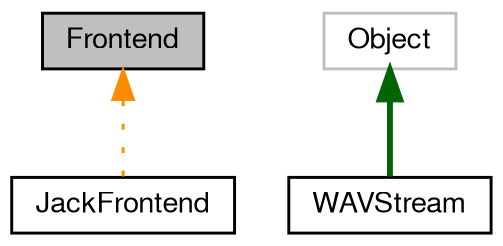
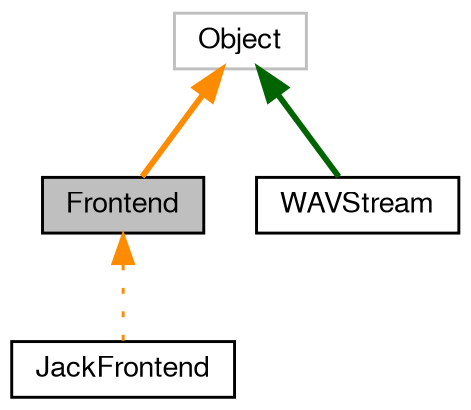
edge "Frontend" -> "Object": added
